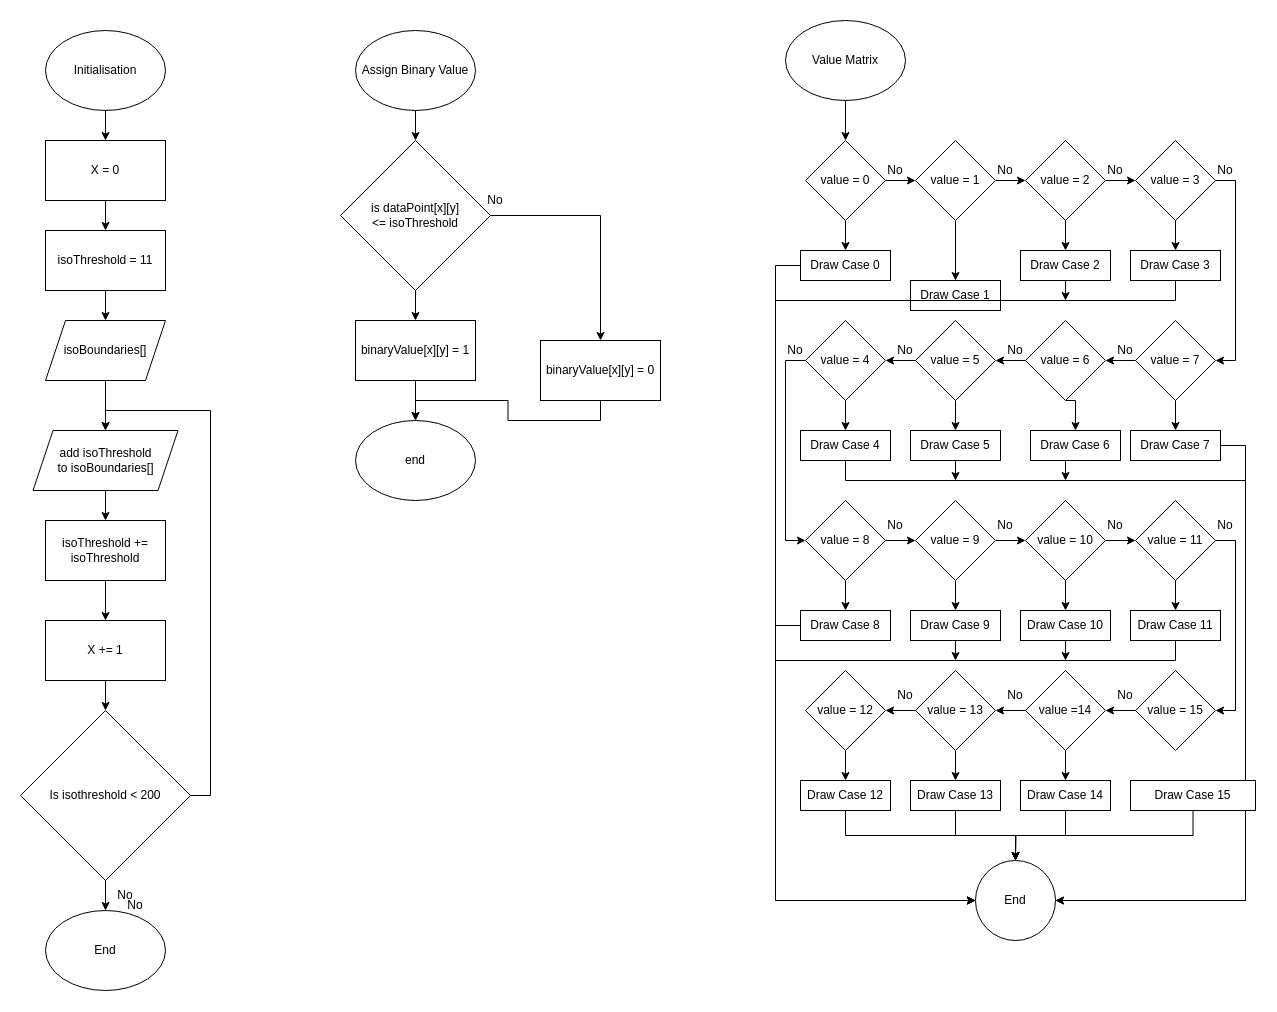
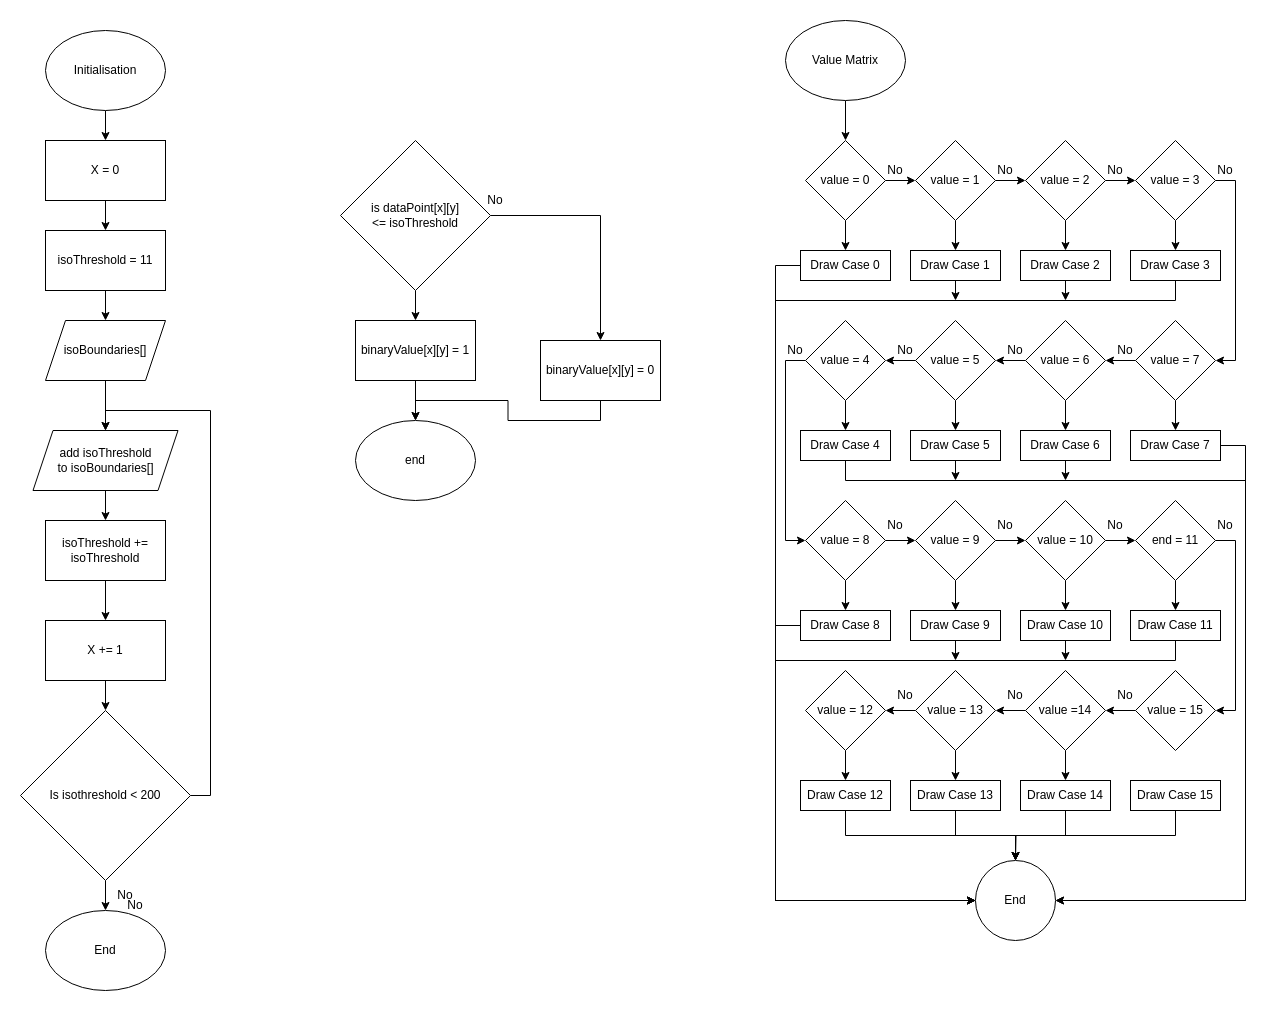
node "Assign Binary Value": removed
edge "Assign Binary Value" -> "is dataPoint[x][y] <= isoThreshold": removed
node "Draw Case 1": moved (956, 296) -> (956, 266)
node "Draw Case 6": moved (1076, 446) -> (1066, 446)
node "value = 11": label "value = 11" -> "end = 11"
node "Draw Case 15": size 125x30 -> 90x30
